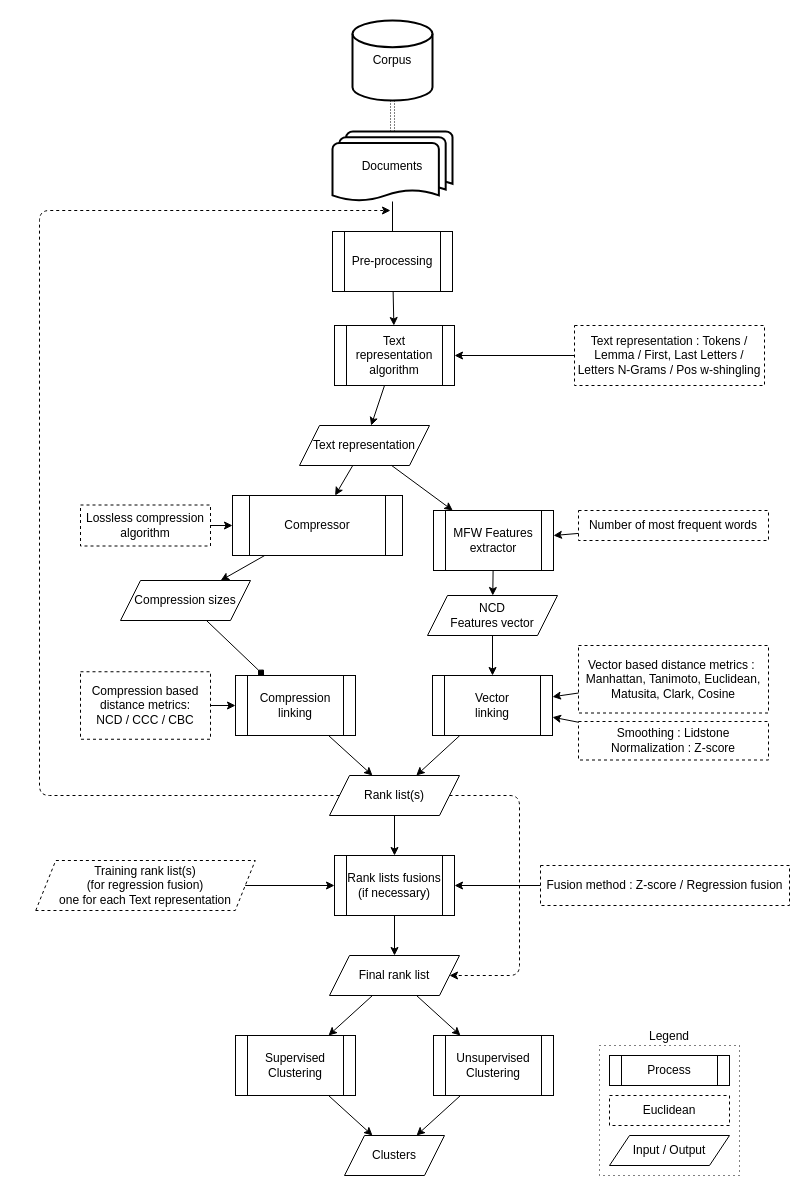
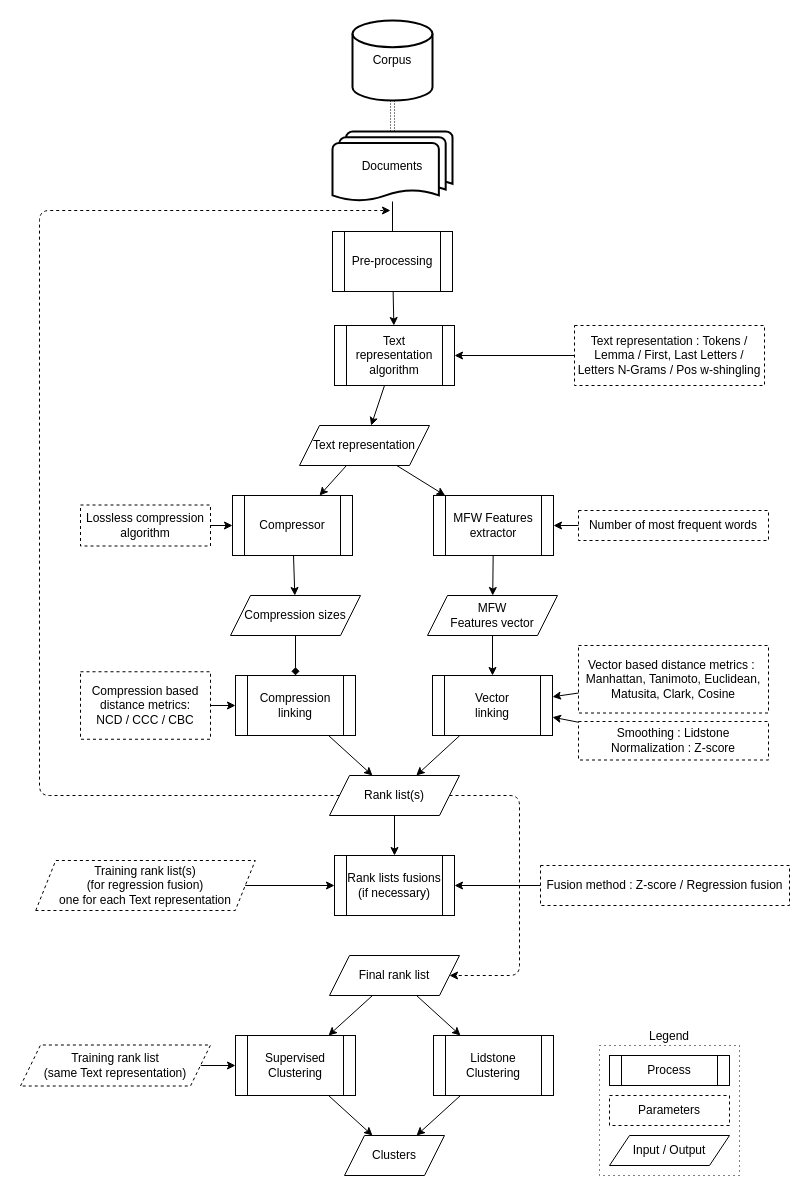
node "Compressor": size 170x60 -> 120x60
node "MFW Features extractor": moved (494, 541) -> (494, 526)
node "Compression sizes": moved (186, 601) -> (296, 616)
node "NCD Features vector": label "NCD Features vector" -> "MFW Features vector"
edge "Rank lists fusions (if necessary)" -> "Final rank list": removed
node "Training rank list (same Text representation)": added
edge "Training rank list (same Text representation)" -> "Supervised Clustering": added
node "Unsupervised Clustering": label "Unsupervised Clustering" -> "Lidstone Clustering"
node "Euclidean": label "Euclidean" -> "Parameters"
